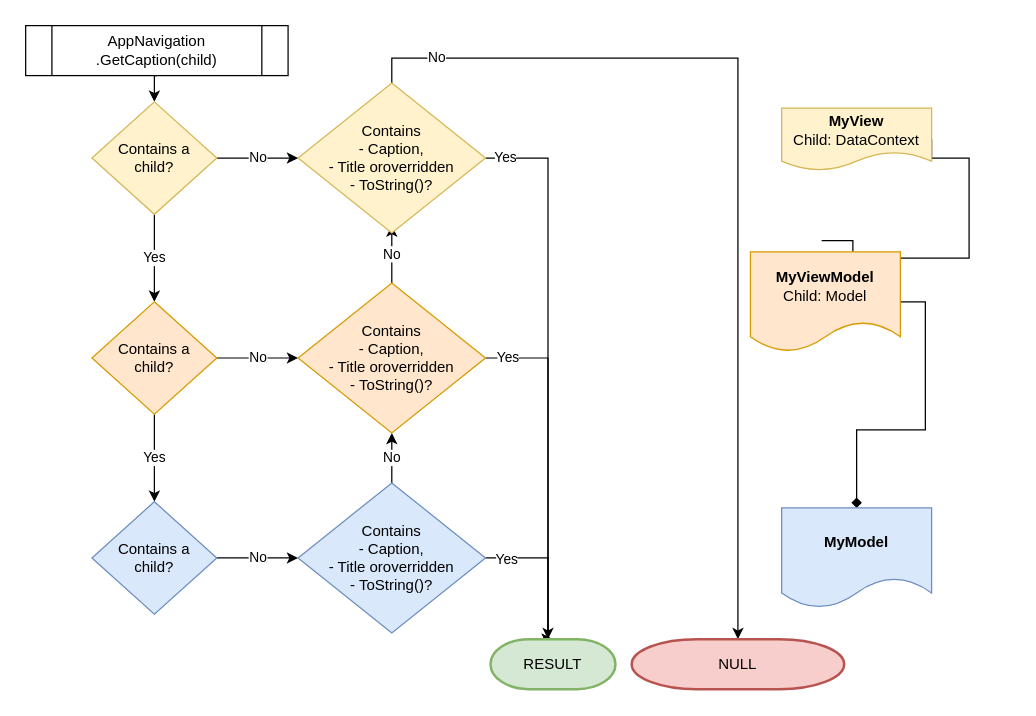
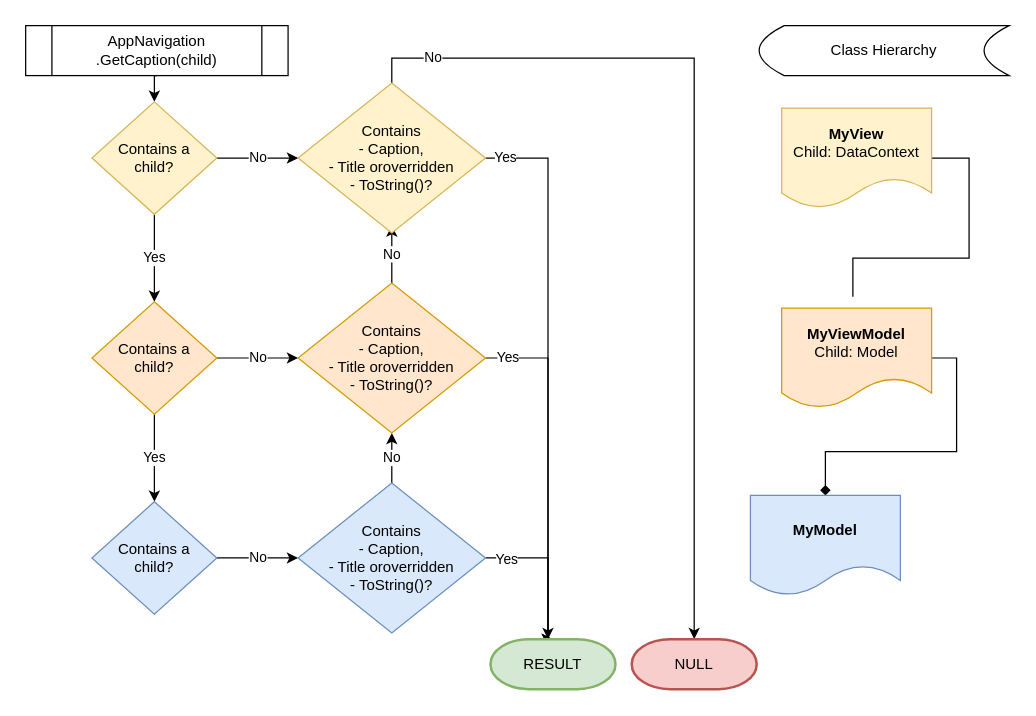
node "Class Hierarchy": added
node "MyView Child: DataContext": size 150x63 -> 150x100
node "MyViewModel Child: Model": moved (826, 302) -> (857, 358)
node "MyModel": moved (857, 558) -> (826, 546)
node "NULL": size 213x50 -> 125x50
